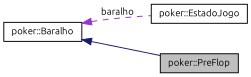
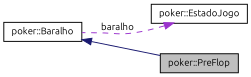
edge "poker::EstadoJogo" -> "poker::Baralho": reversed
